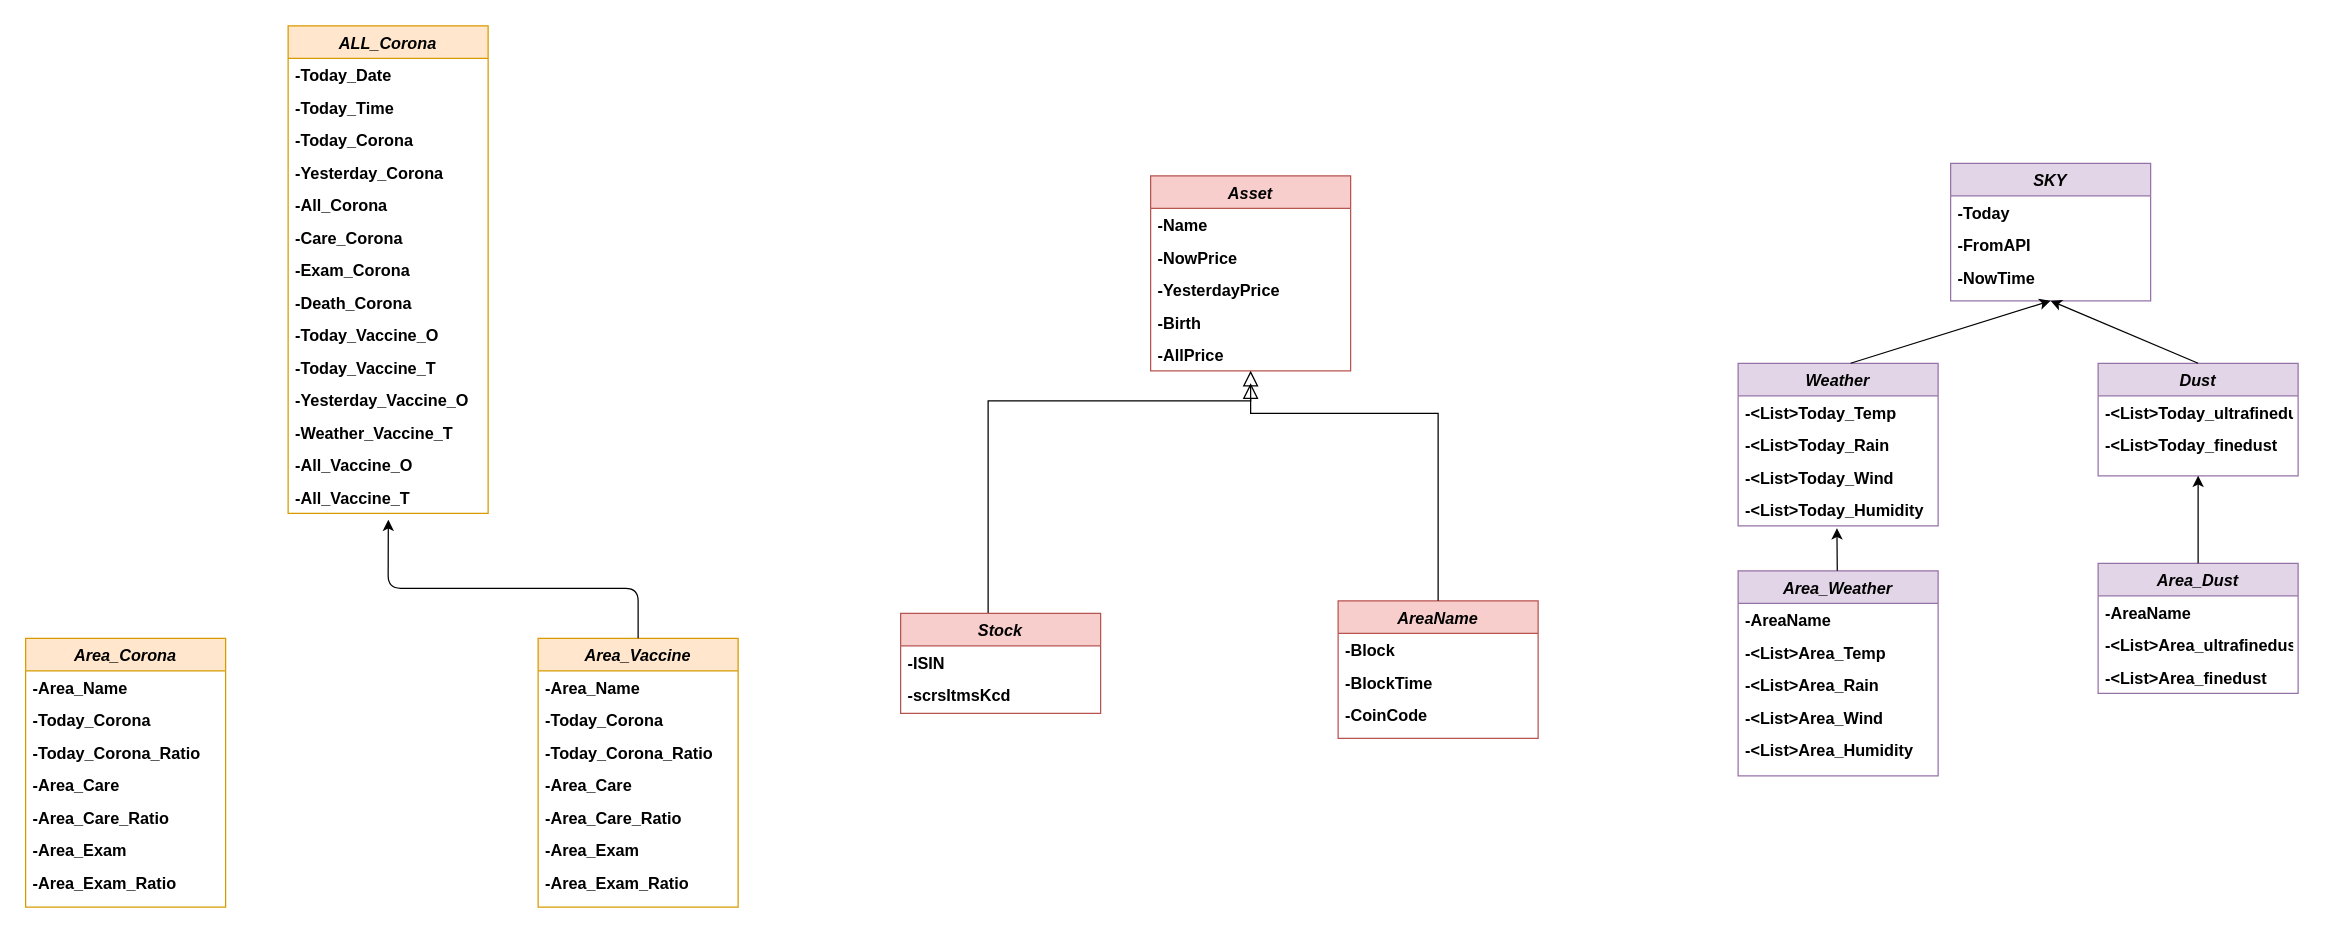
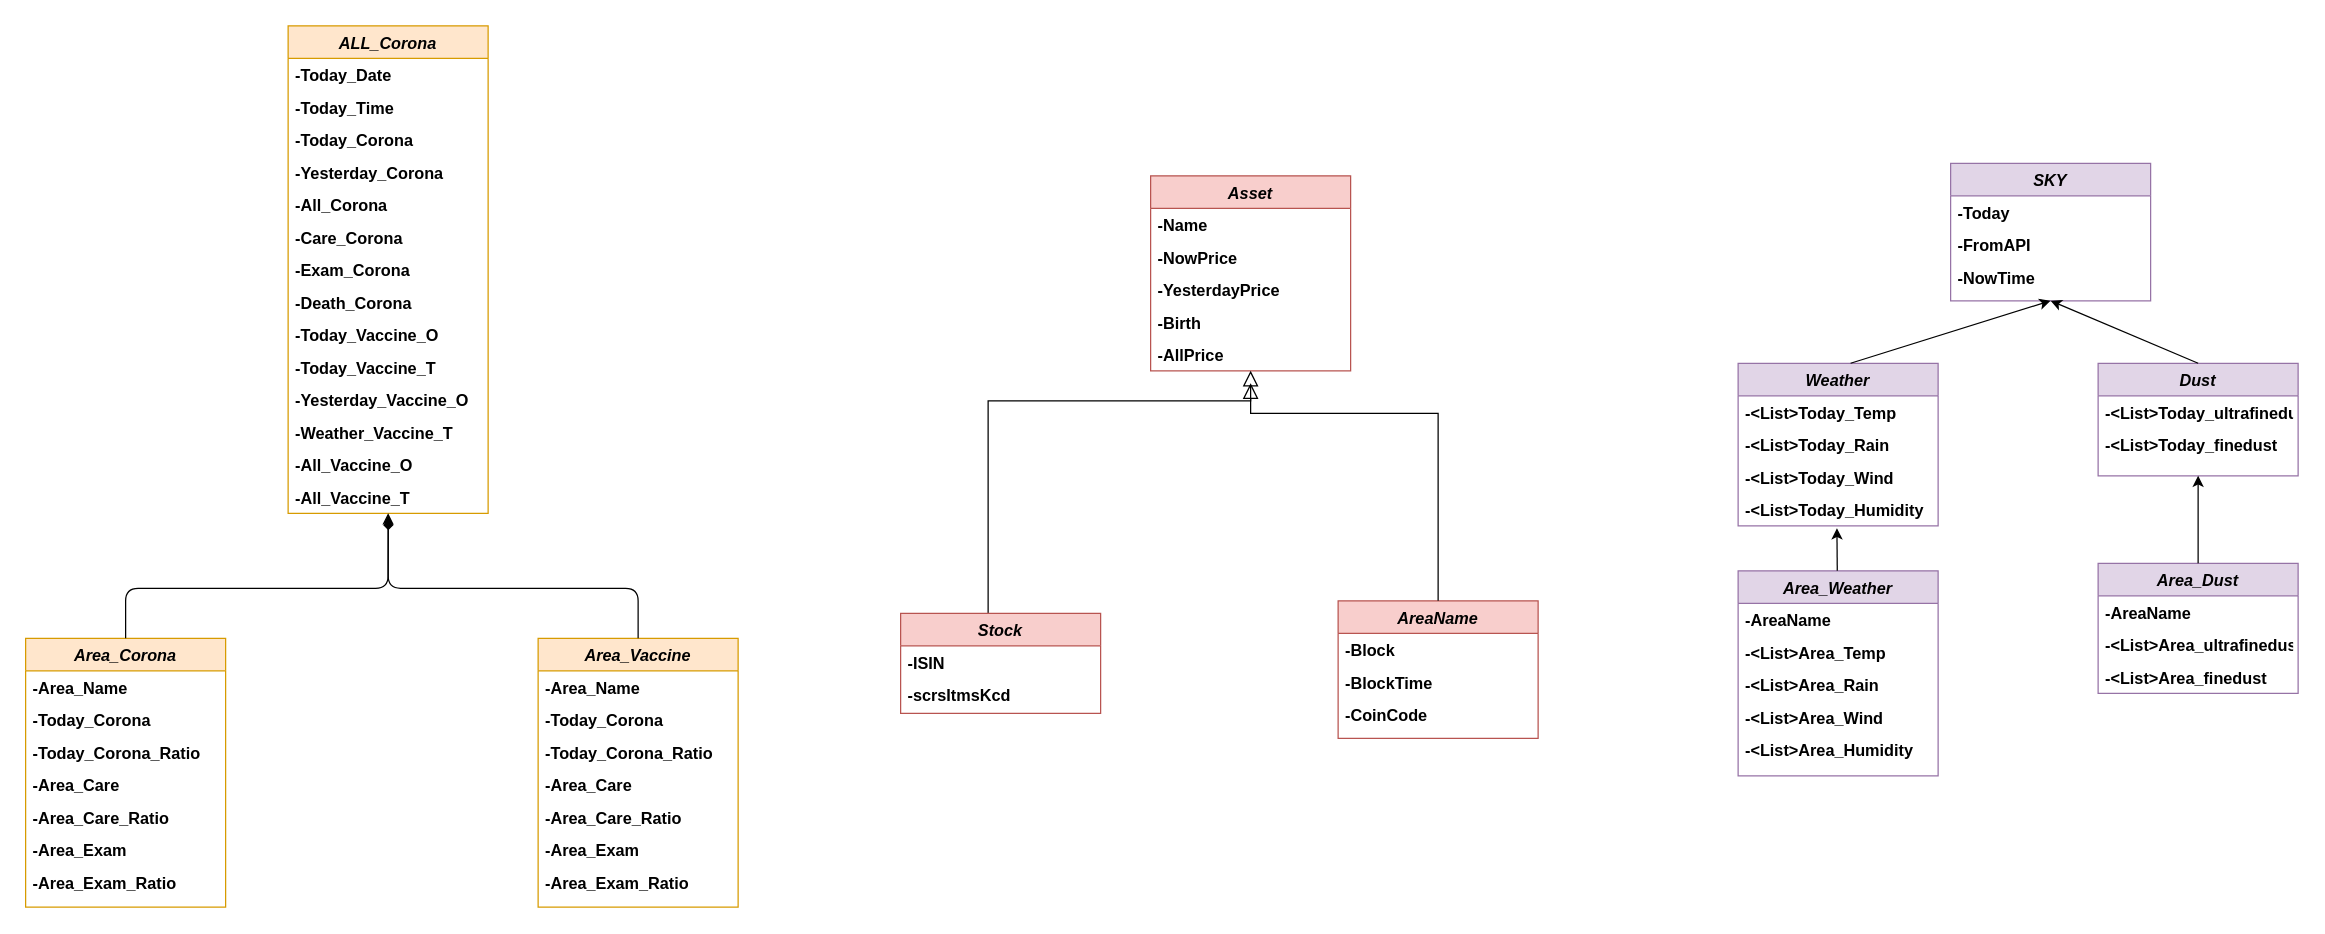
edge "Area_Vaccine" -> "-All_Vaccine_T": arrowhead classic -> diamond
edge "Area_Corona" -> "ALL_Corona": added
